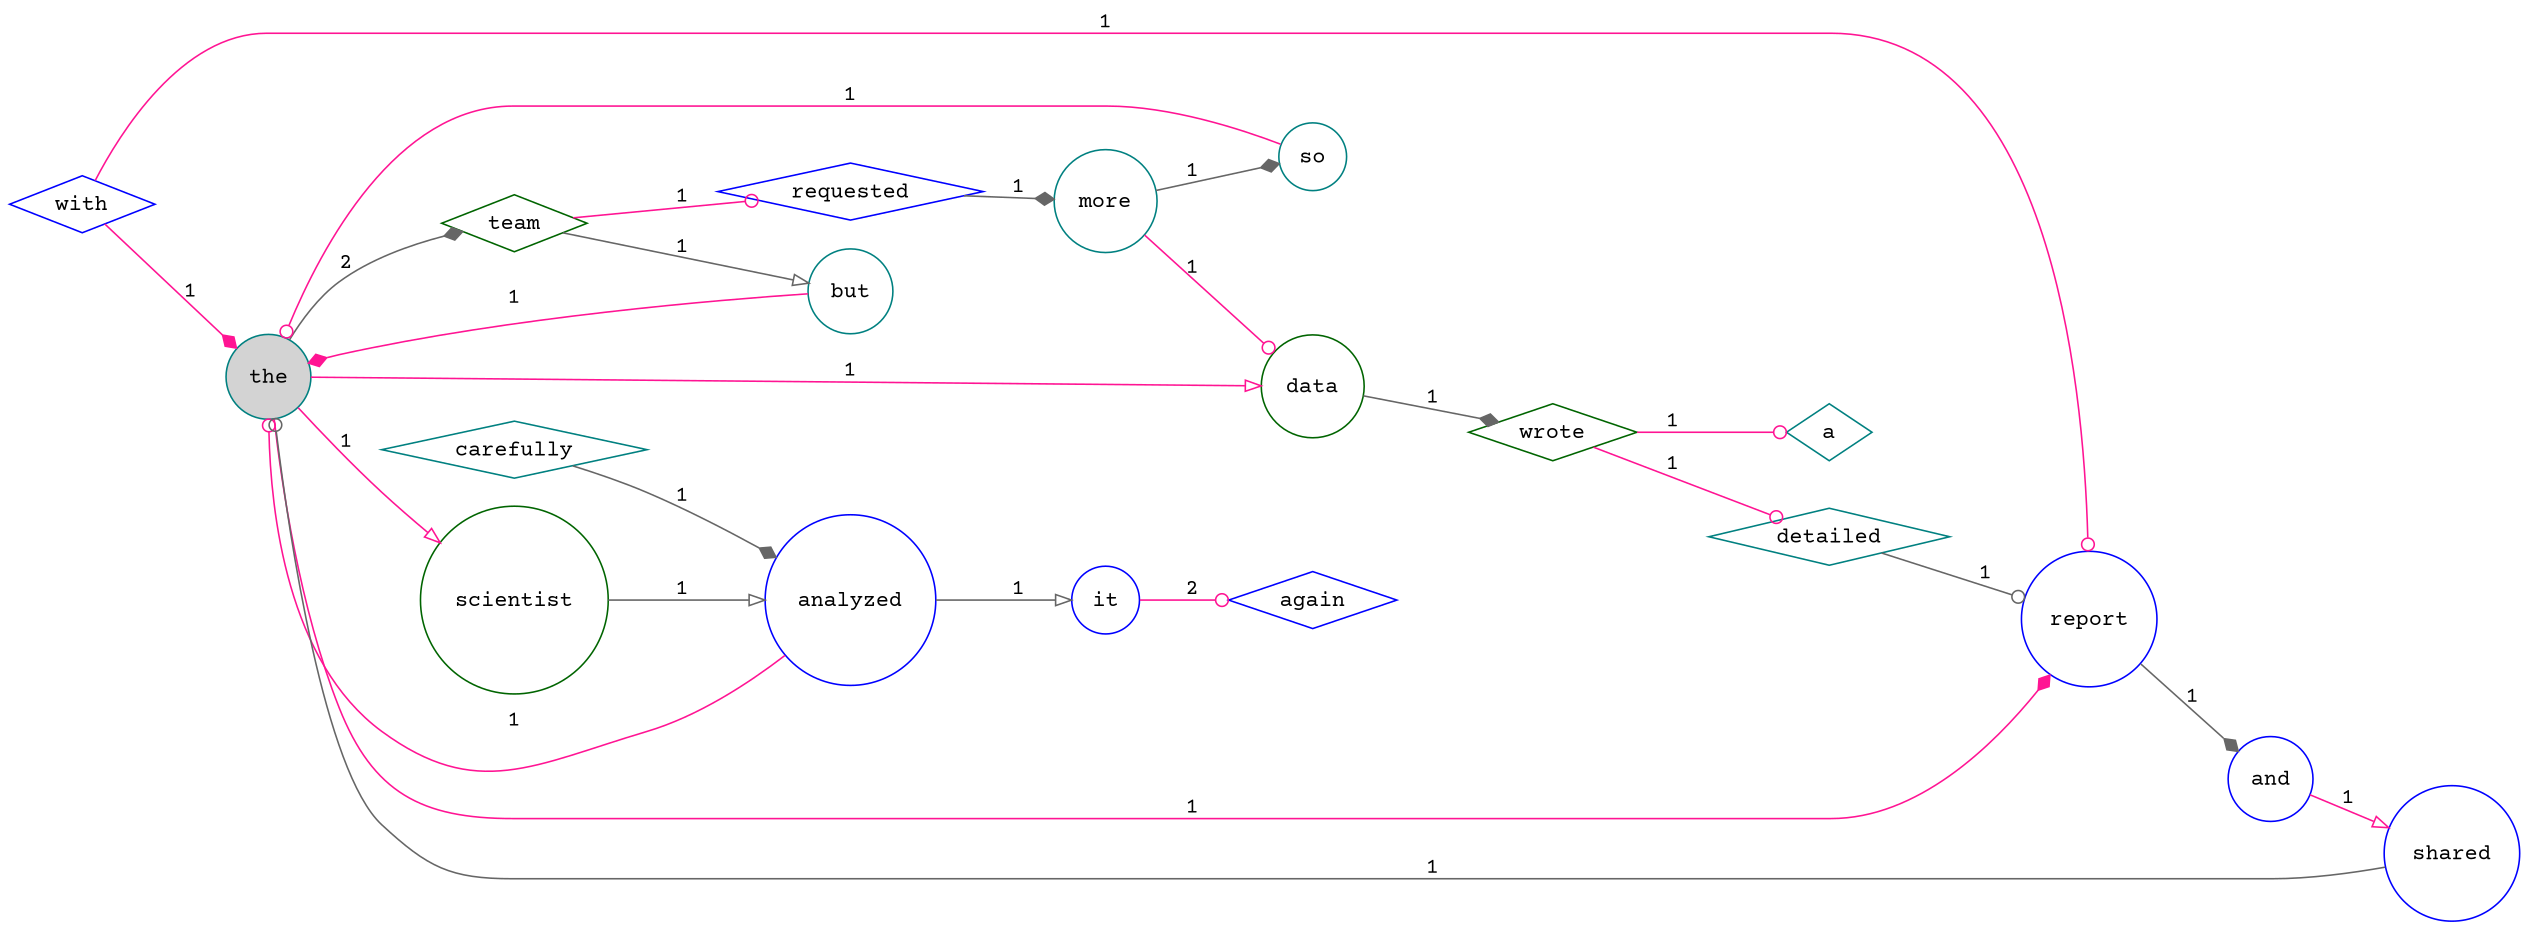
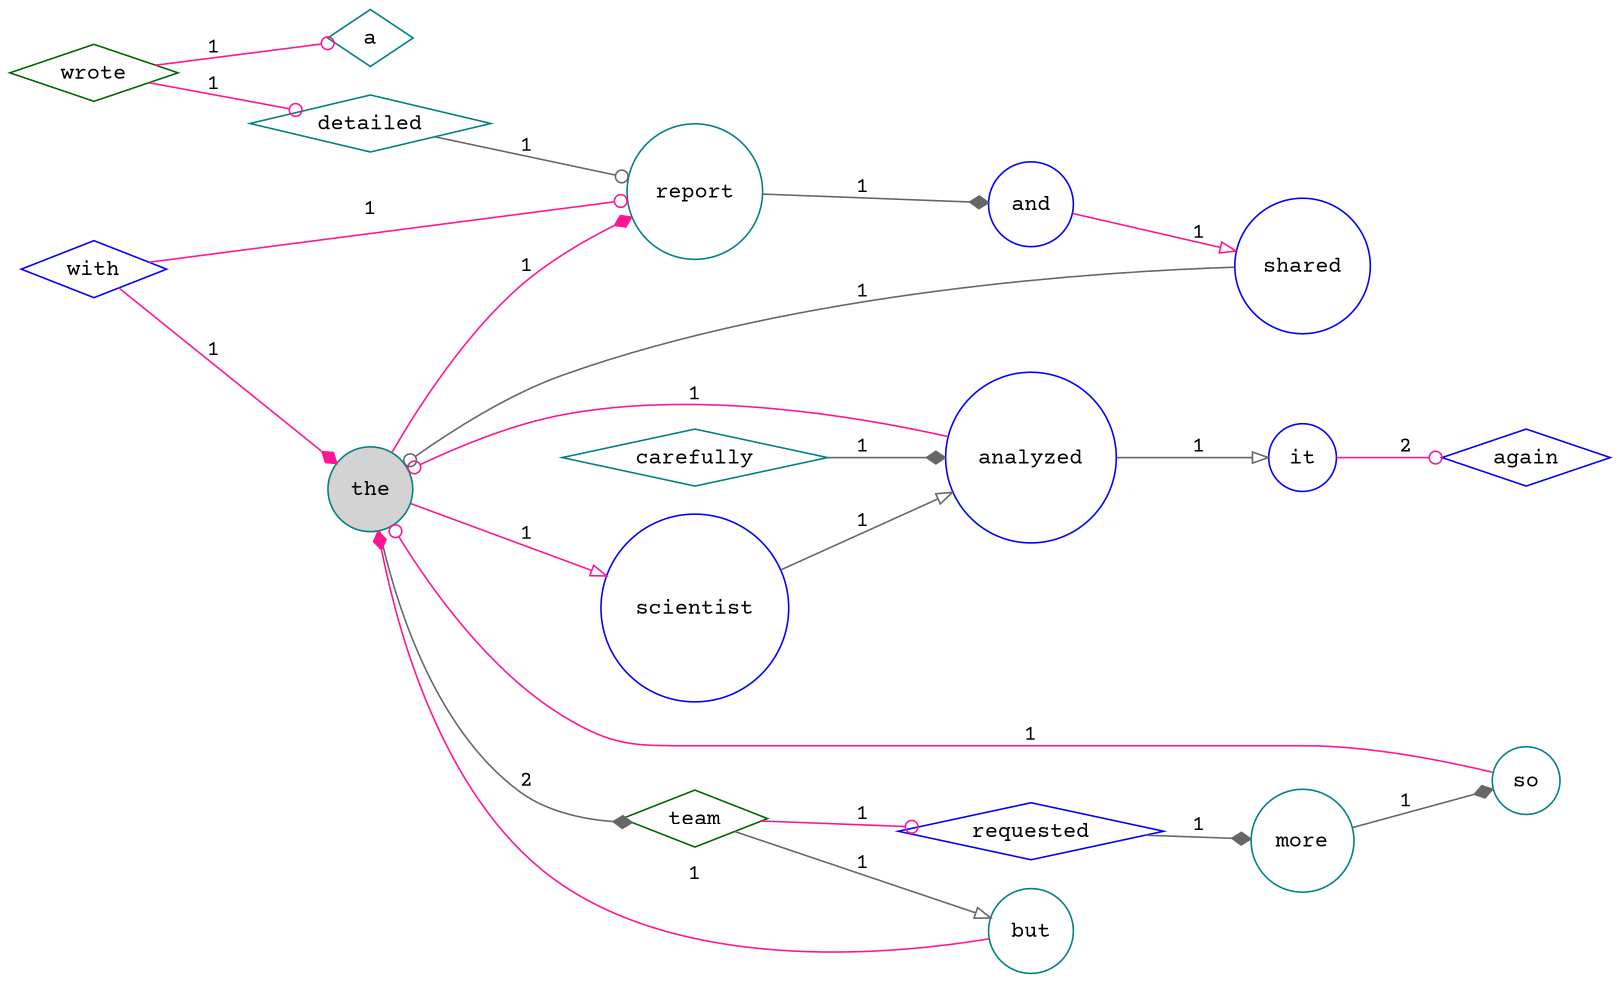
node "data": removed
node "scientist": color darkgreen -> blue
node "report": color blue -> teal
